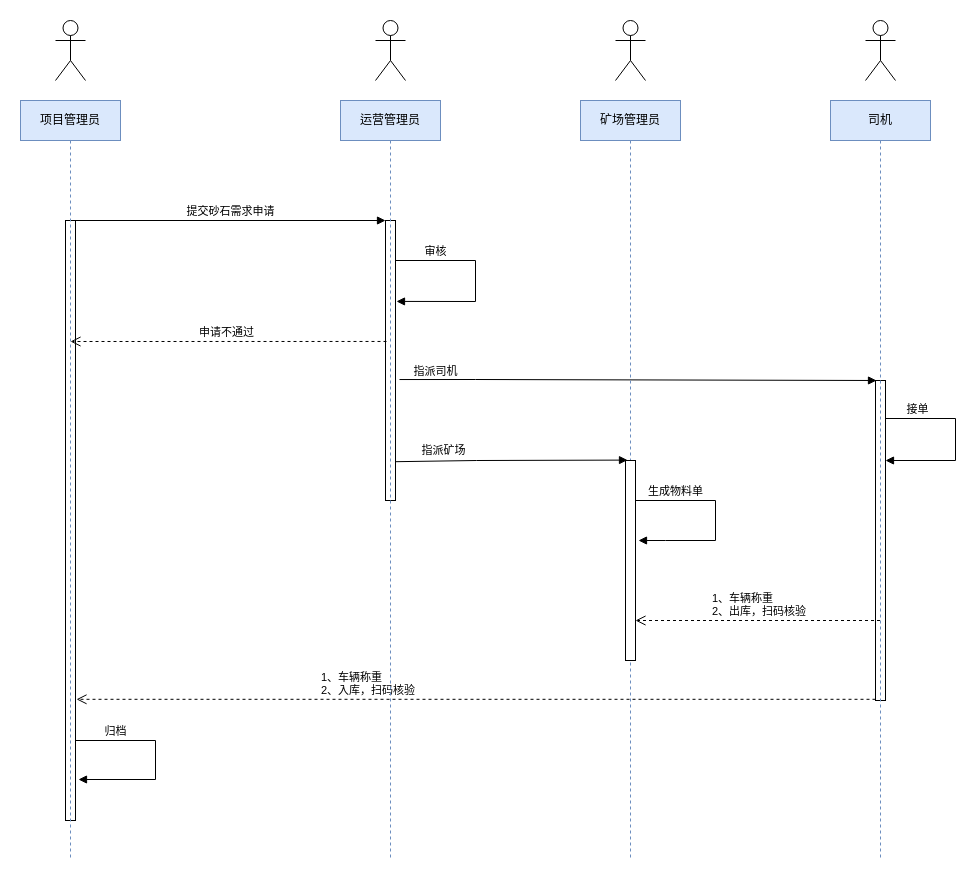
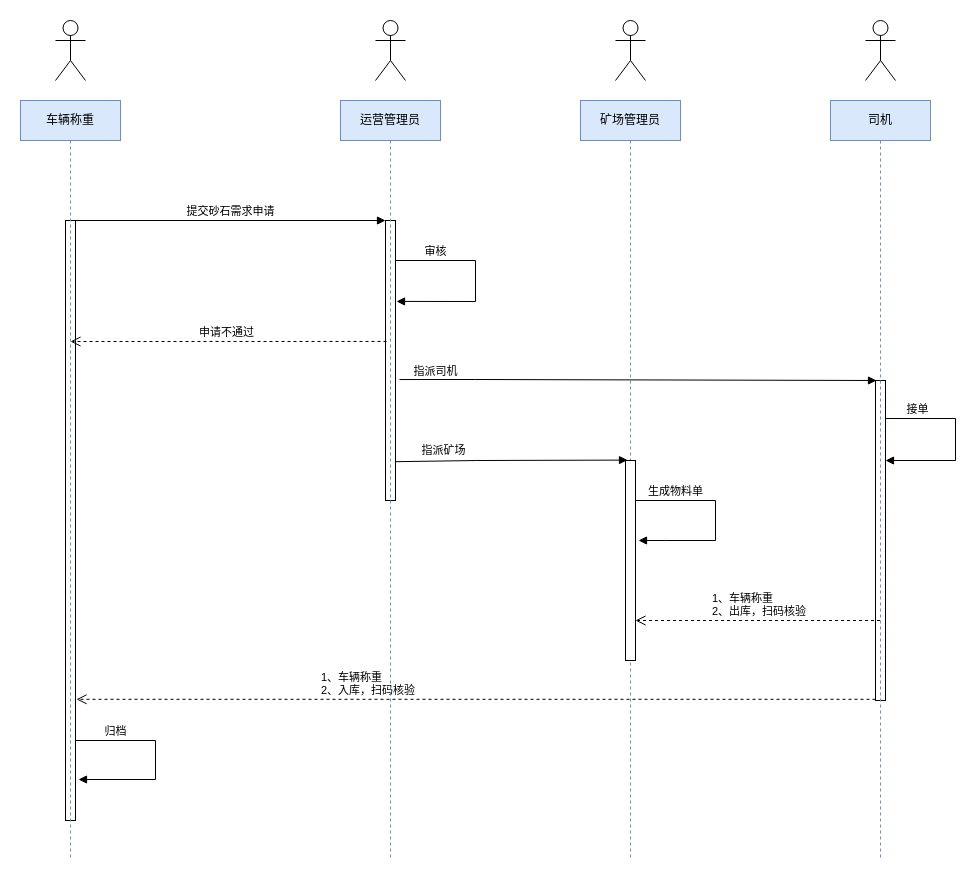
node "项目管理员": label "项目管理员" -> "车辆称重"
